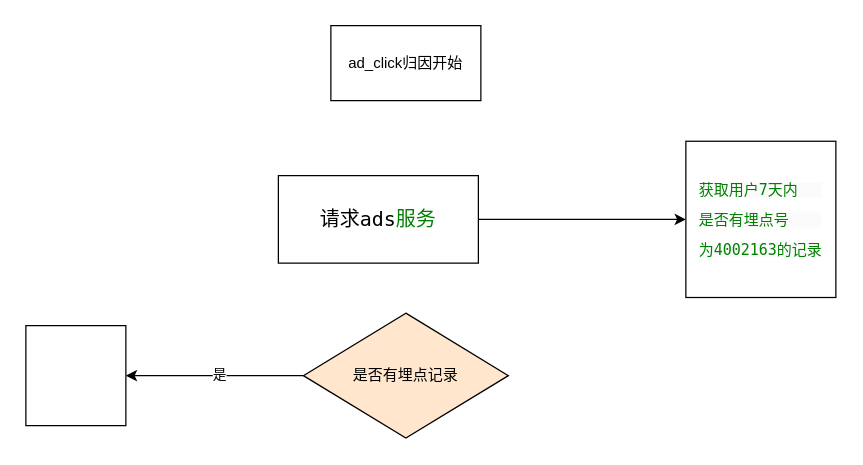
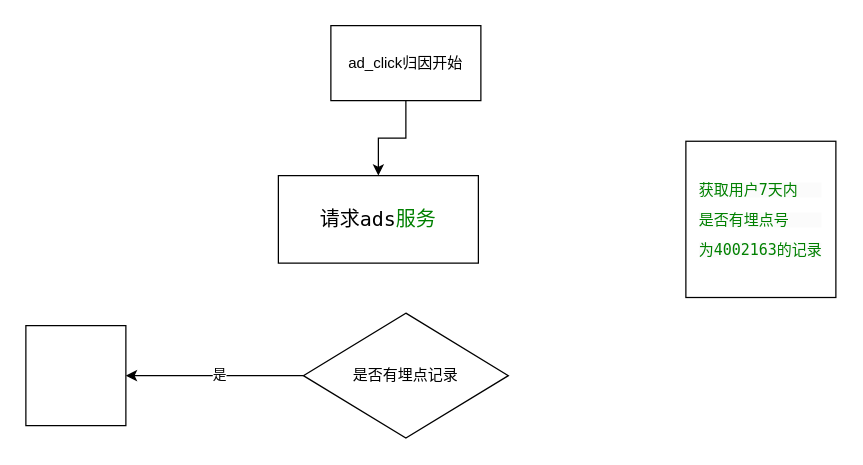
edge "ad_click归因开始" -> "请求ads服务": added
edge "请求ads服务" -> "获取用户7天内是否有埋点号为4002163的记录": removed
node "是否有埋点记录": fillcolor #ffe6cc -> #ffffff
